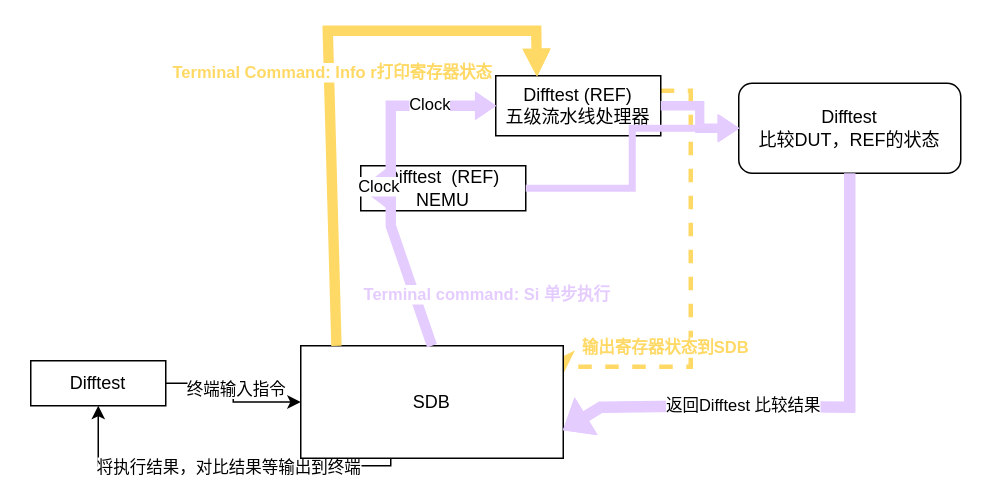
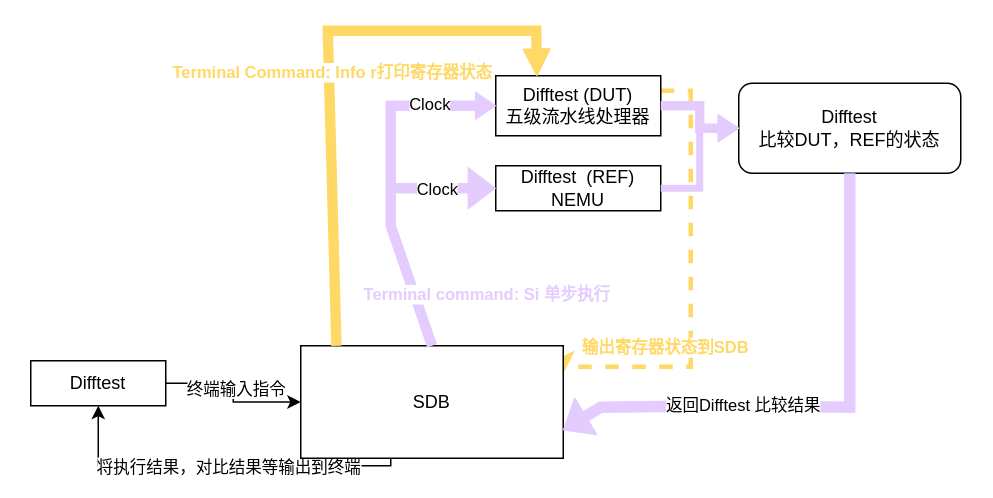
node "Difftest (REF) 五级流水线处理器": label "Difftest (REF) 五级流水线处理器" -> "Difftest (DUT) 五级流水线处理器"
node "Difftest (REF) NEMU": moved (443, 188) -> (578, 188)
